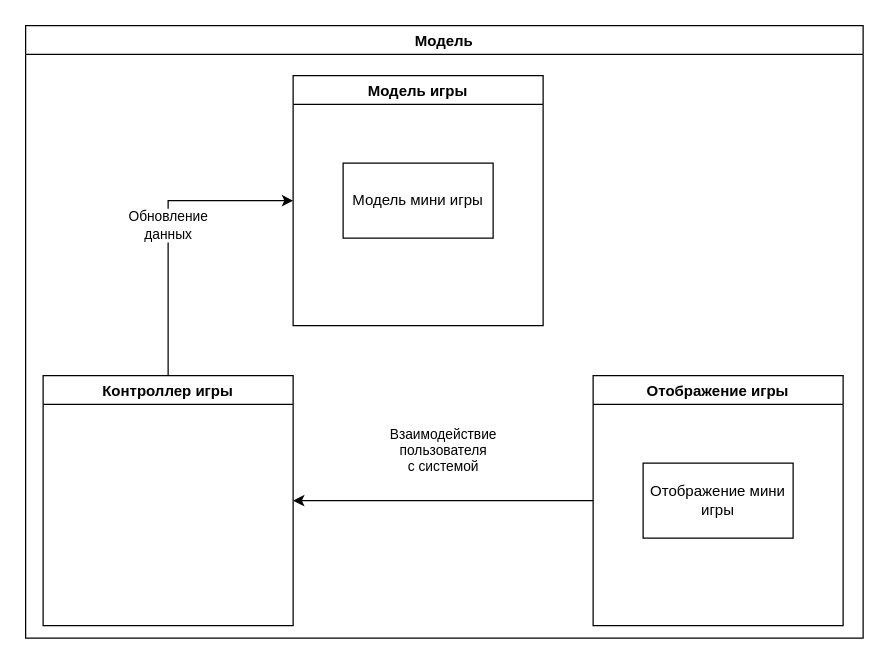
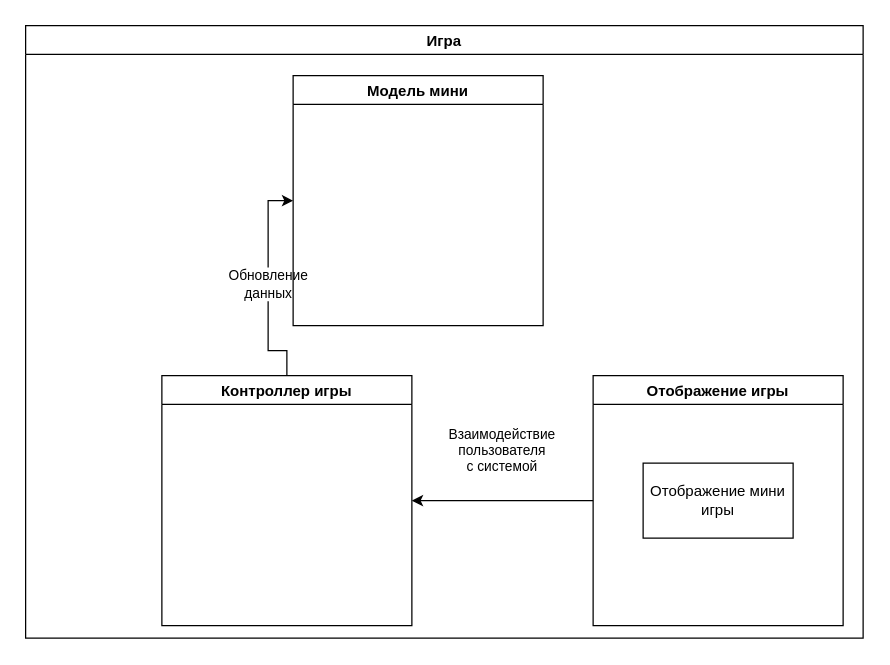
node "Модель": label "Модель" -> "Игра"
node "Модель игры": label "Модель игры" -> "Модель мини"
node "Модель мини игры": removed
node "Контроллер игры": moved (168, 501) -> (287, 501)
